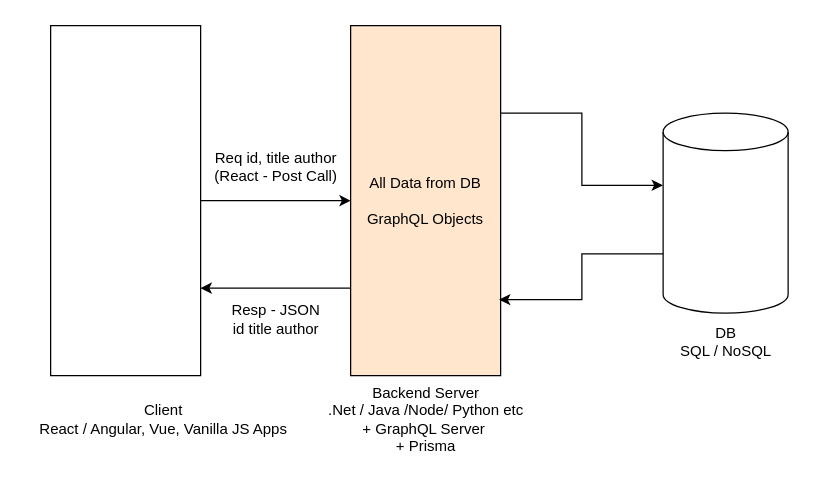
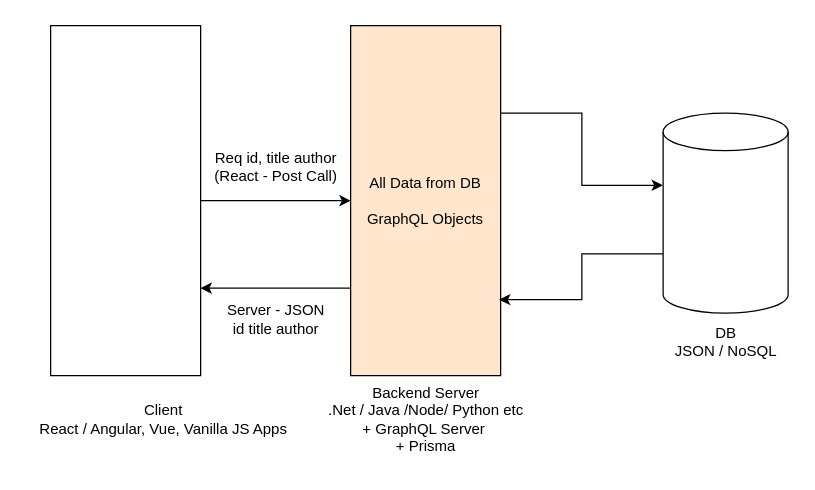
node "Resp - JSON id title author": label "Resp - JSON id title author" -> "Server - JSON id title author"
node "DB SQL / NoSQL": label "DB SQL / NoSQL" -> "DB JSON / NoSQL"
